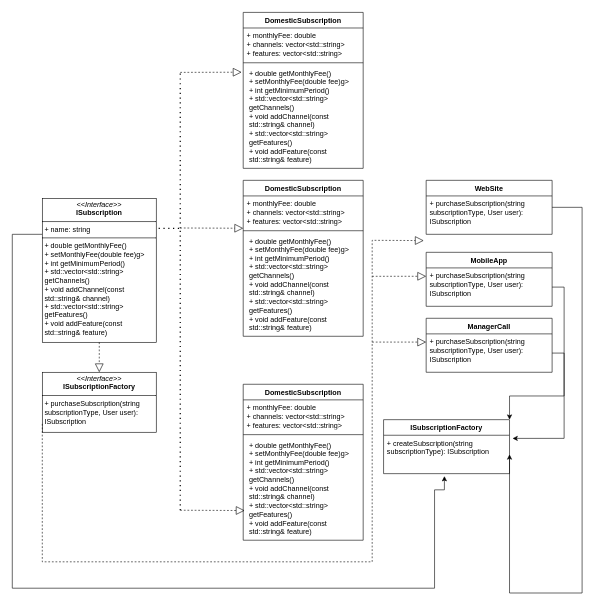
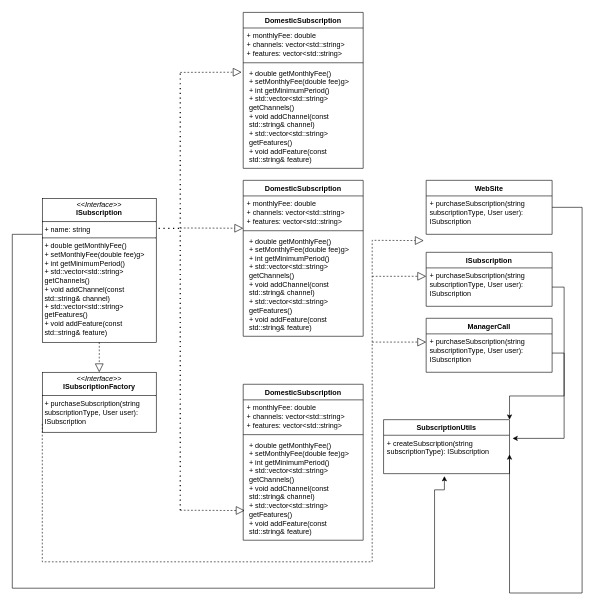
node "MobileApp": label "MobileApp" -> "ISubscription"
node "ISubscriptionFactory": label "ISubscriptionFactory" -> "SubscriptionUtils"
